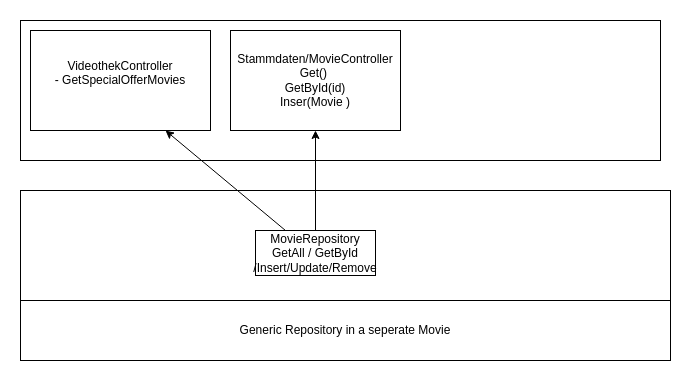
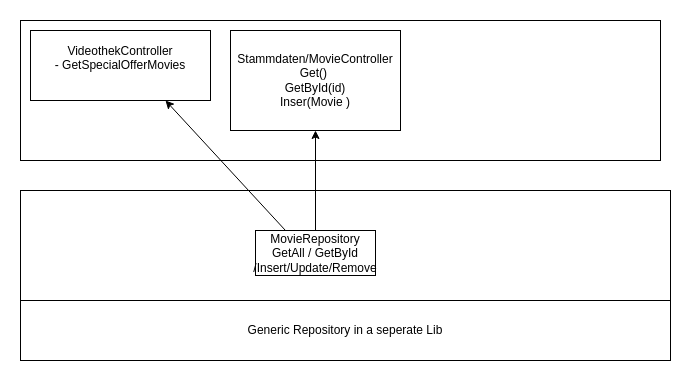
node "VideothekController - GetSpecialOfferMovies": size 180x100 -> 180x70
node "Generic Repository in a seperate Movie": label "Generic Repository in a seperate Movie" -> "Generic Repository in a seperate Lib"
